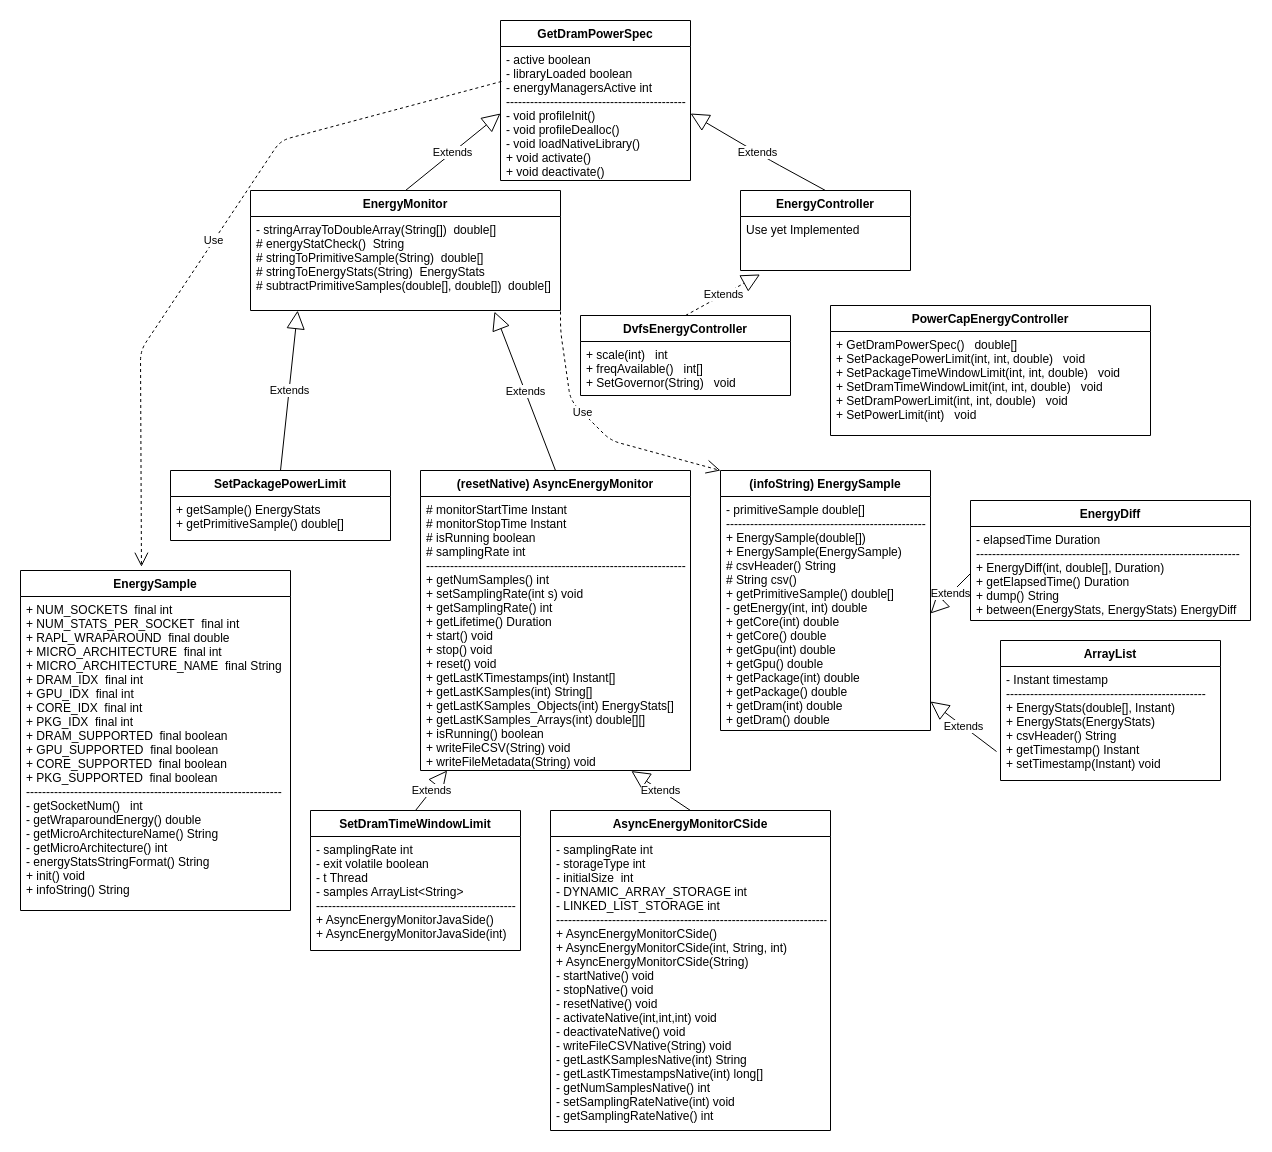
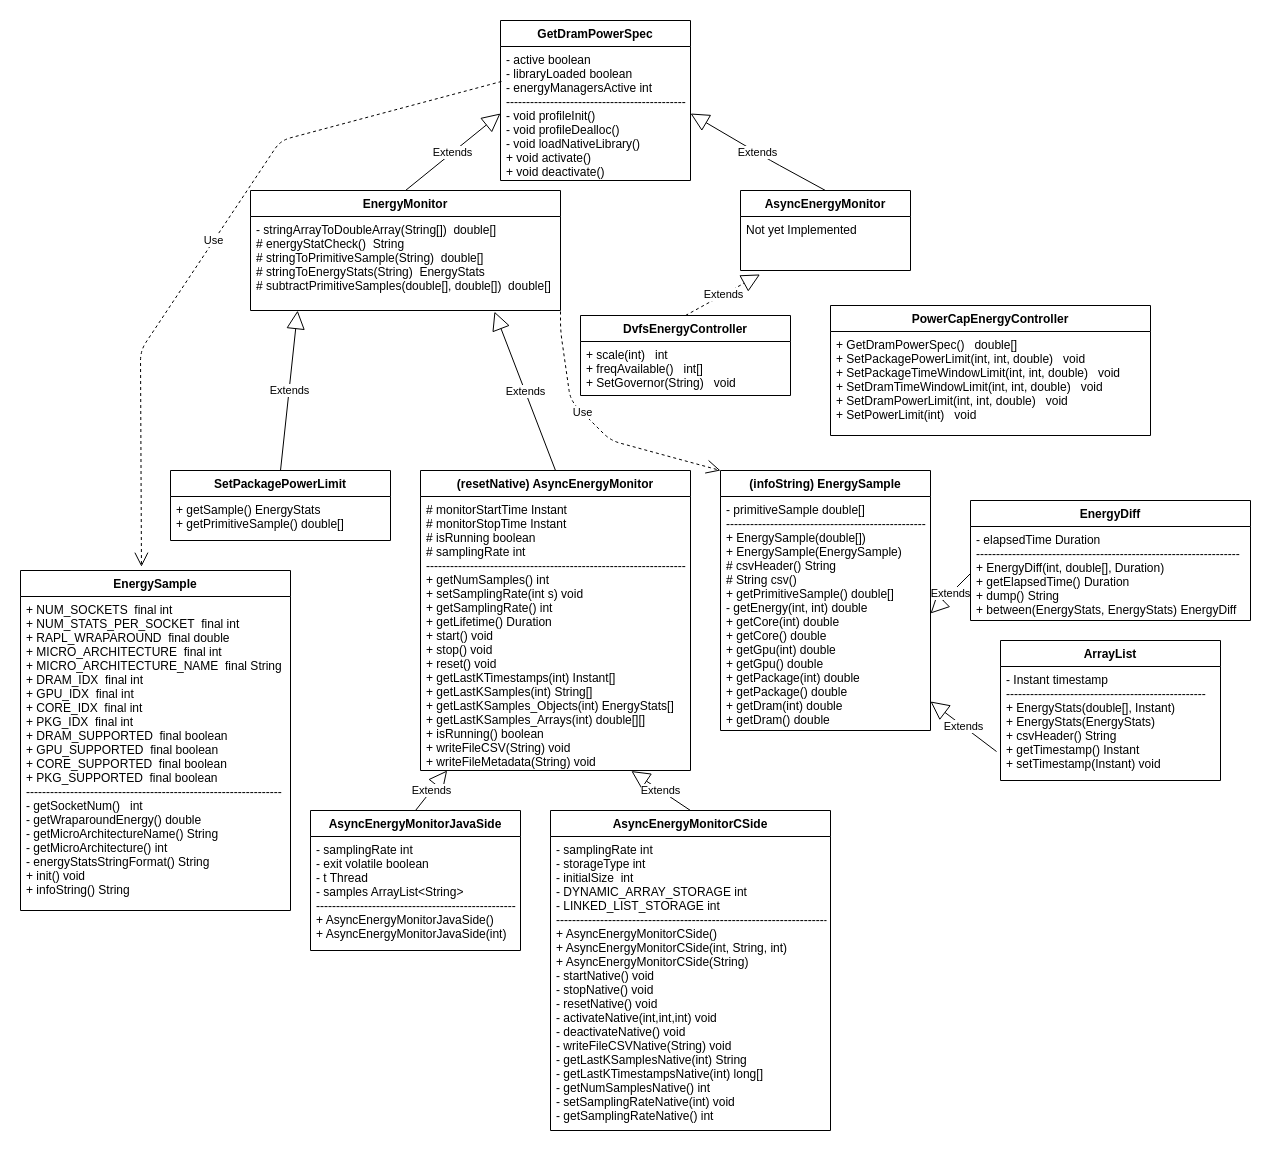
node "EnergyController": label "EnergyController" -> "AsyncEnergyMonitor"
node "Use yet Implemented": label "Use yet Implemented" -> "Not yet Implemented"
node "SetDramTimeWindowLimit": label "SetDramTimeWindowLimit" -> "AsyncEnergyMonitorJavaSide"
